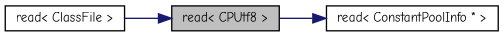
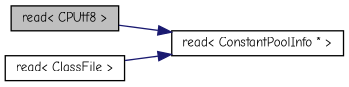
edge "read< ClassFile >" -> "read< CPUtf8 >": now "read< ClassFile >" -> "read< ConstantPoolInfo * >"
